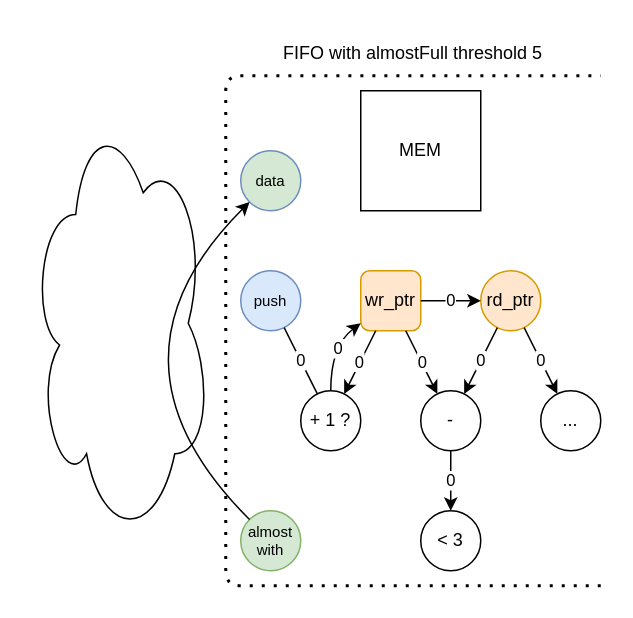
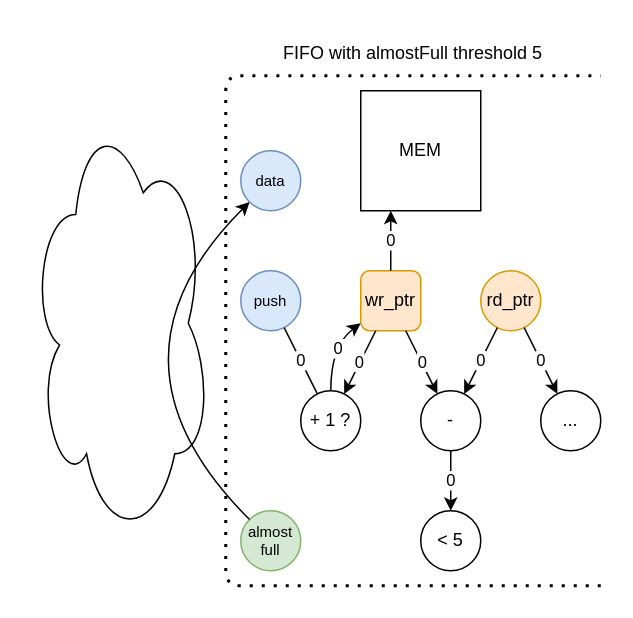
node "data": fillcolor #d5e8d4 -> #dae8fc
edge "wr_ptr" -> "rd_ptr": now "wr_ptr" -> "MEM"
node "almostwith": label "almostwith" -> "almostfull"
node "< 3": label "< 3" -> "< 5"
